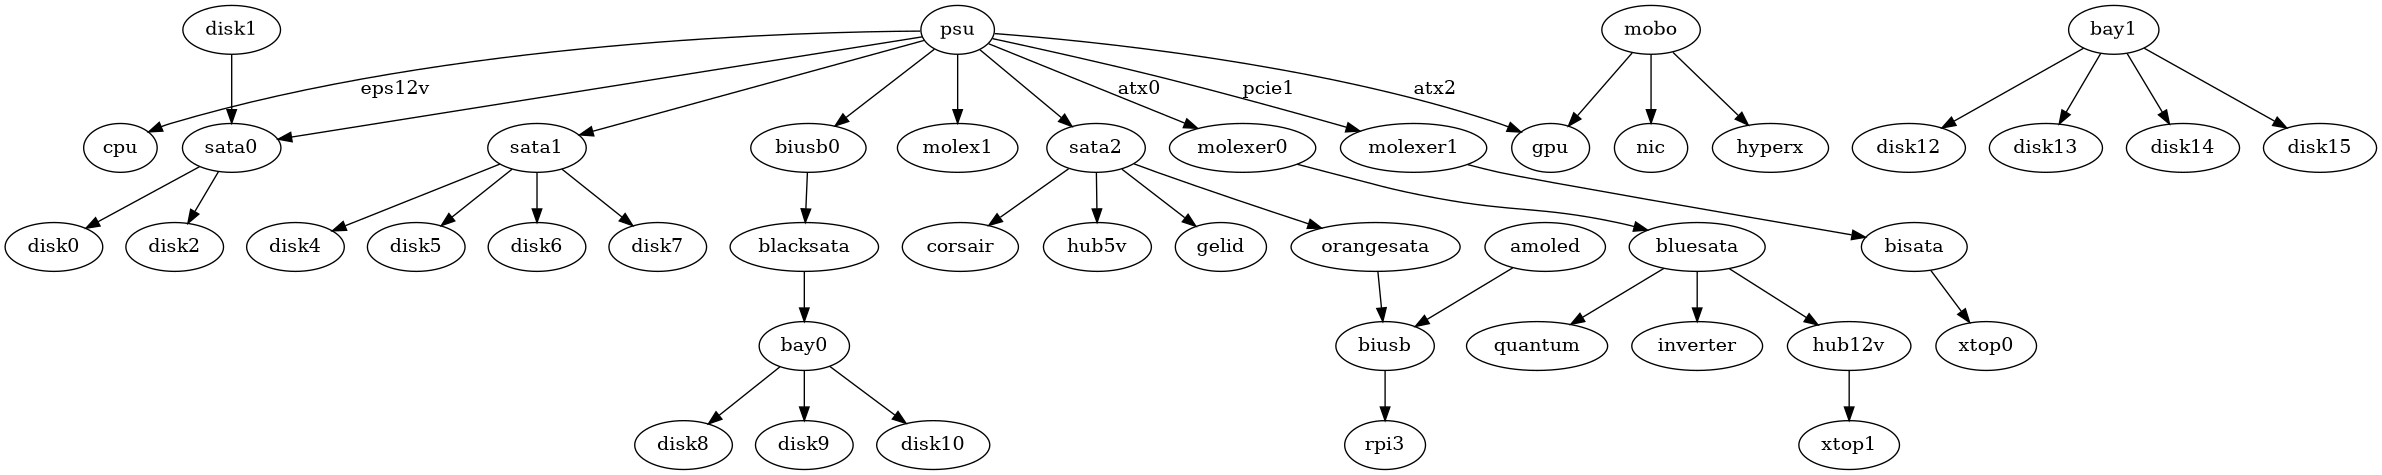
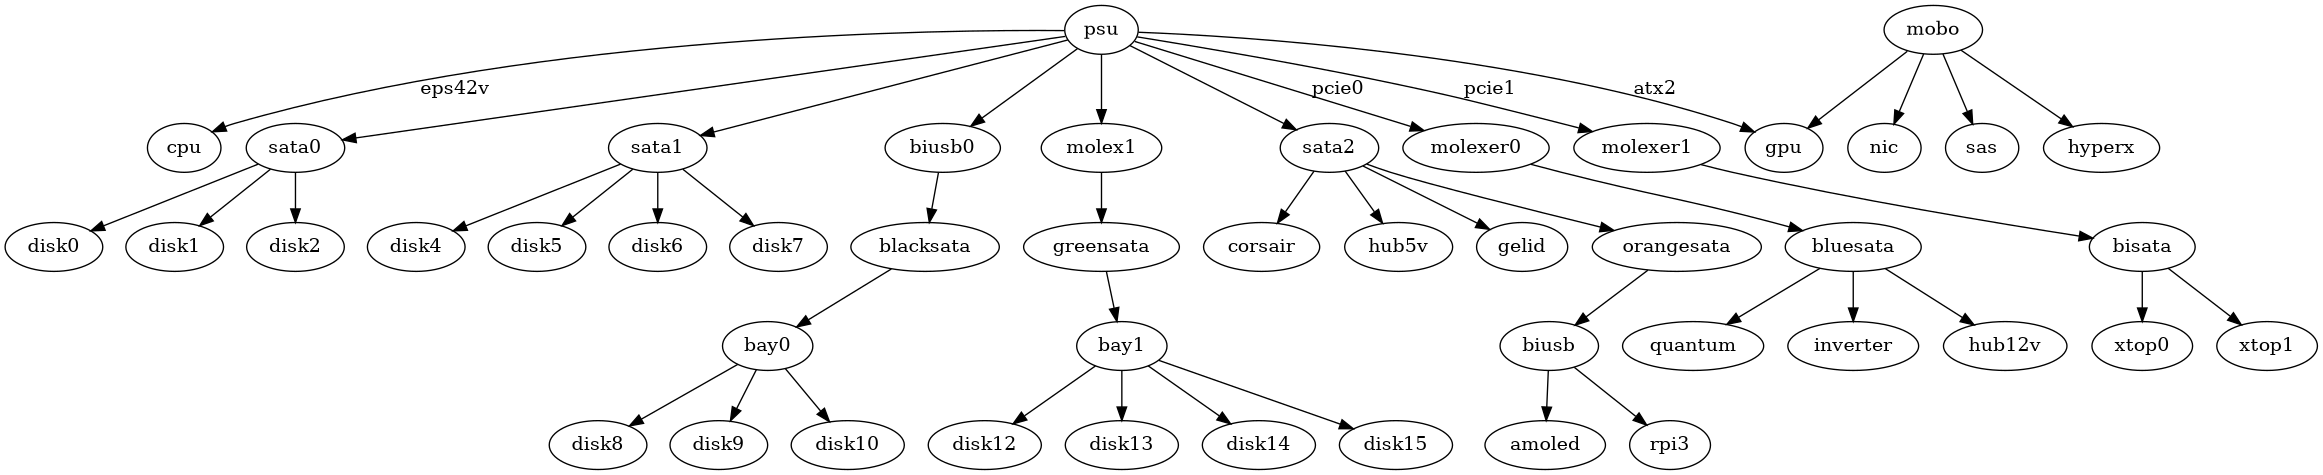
edge "disk1" -> "sata0": reversed
edge "psu" -> "cpu": label "eps12v" -> "eps42v"
edge "psu" -> "molexer0": label "atx0" -> "pcie0"
node "sas": added
node "greensata": added
edge "amoled" -> "biusb": reversed
edge "hub12v" -> "xtop1": now "bisata" -> "xtop1"
